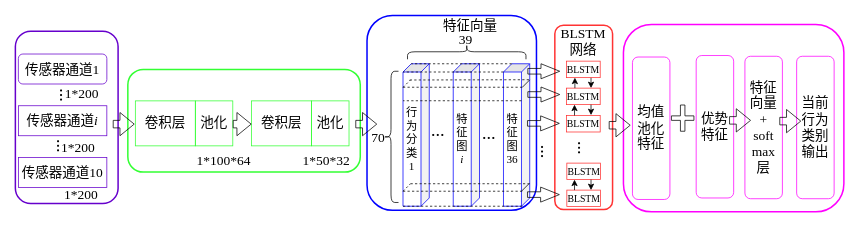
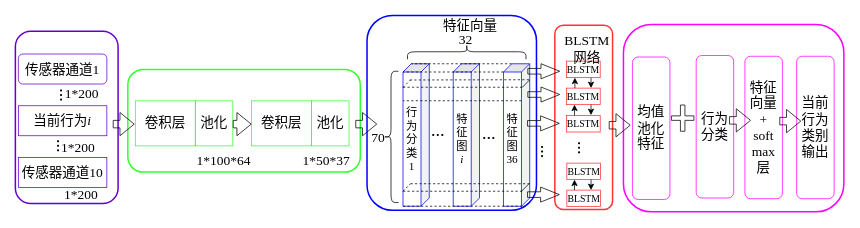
node "39": label "39" -> "32"
node "BLSTM网络": moved (583, 42) -> (587, 49)
node "传感器通道i": label "传感器通道i" -> "当前行为i"
node "优势特征": label "优势特征" -> "行为分类"
node "1*50*32": label "1*50*32" -> "1*50*37"
